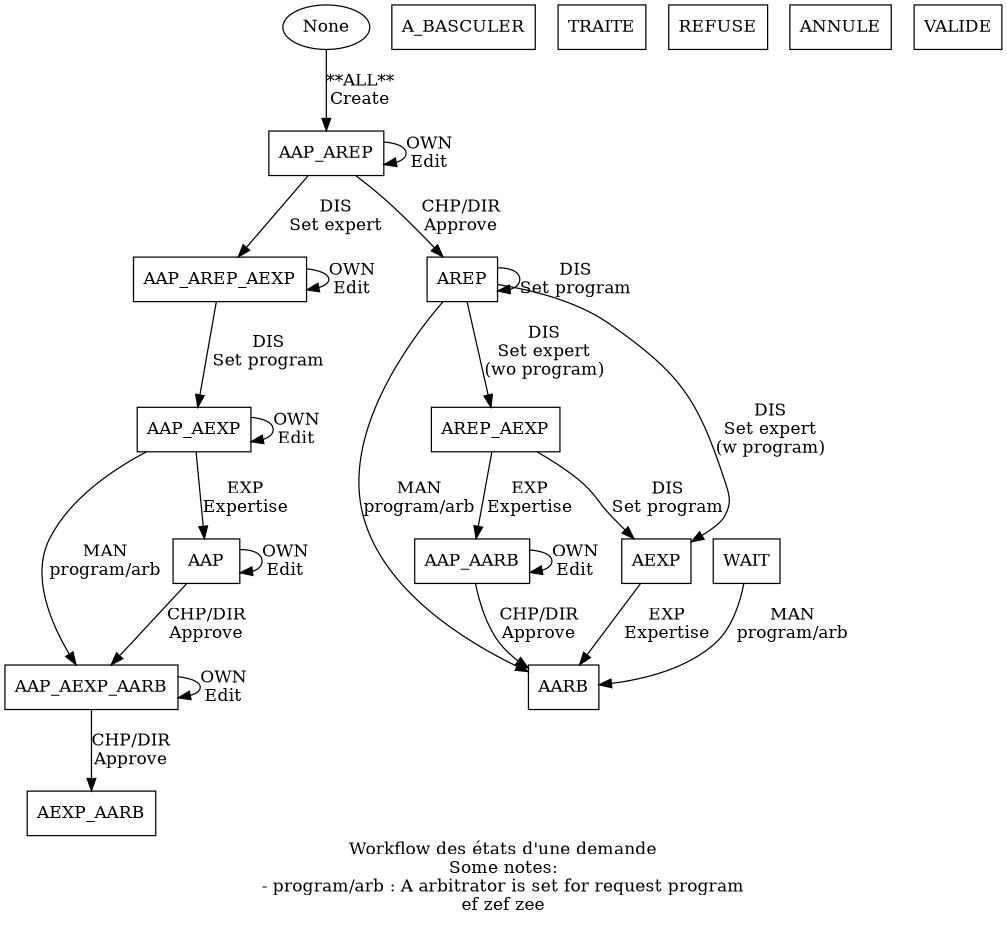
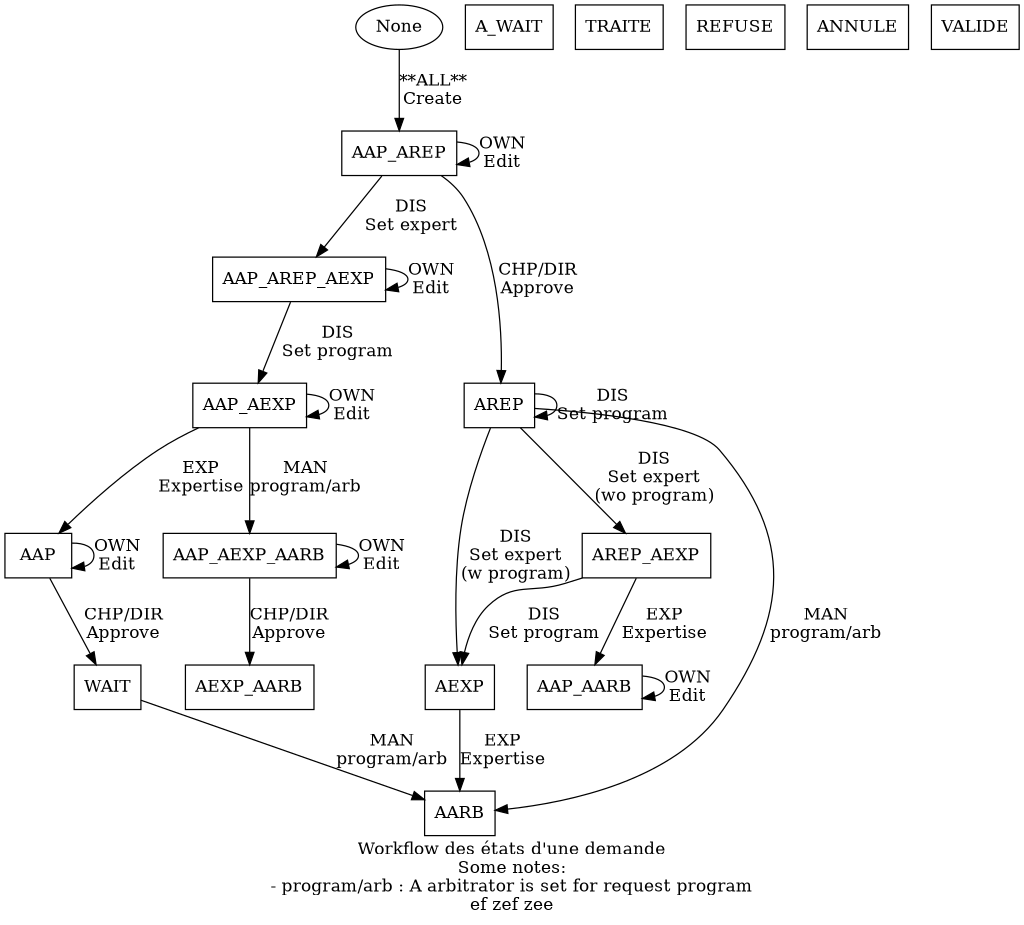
node "A_BASCULER": label "A_BASCULER" -> "A_WAIT"
edge "AAP" -> "AAP_AEXP_AARB": now "AAP" -> "WAIT"
edge "AAP_AARB" -> "AARB": removed, label "CHP/DIR Approve"
